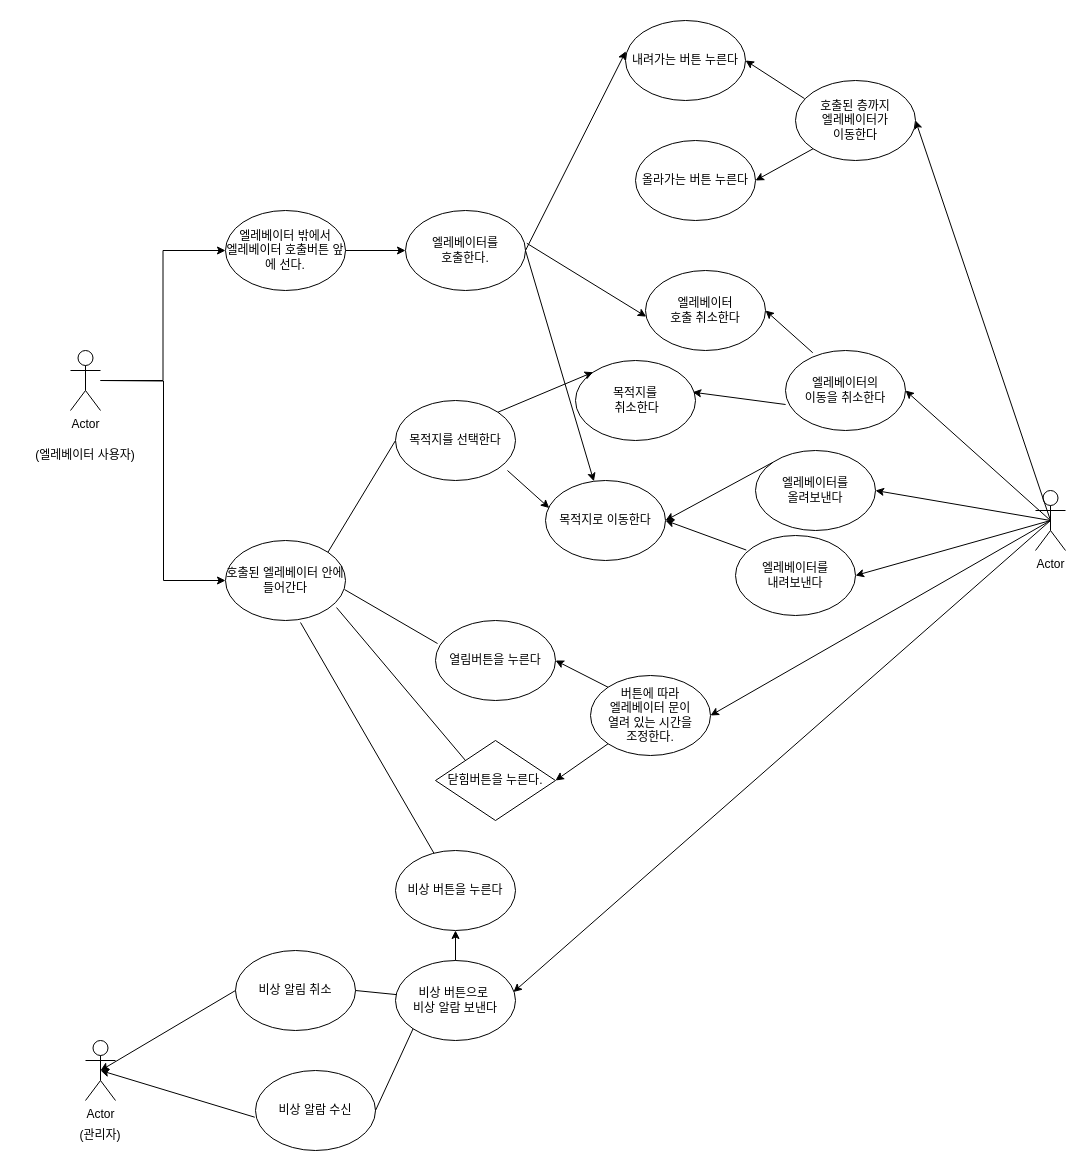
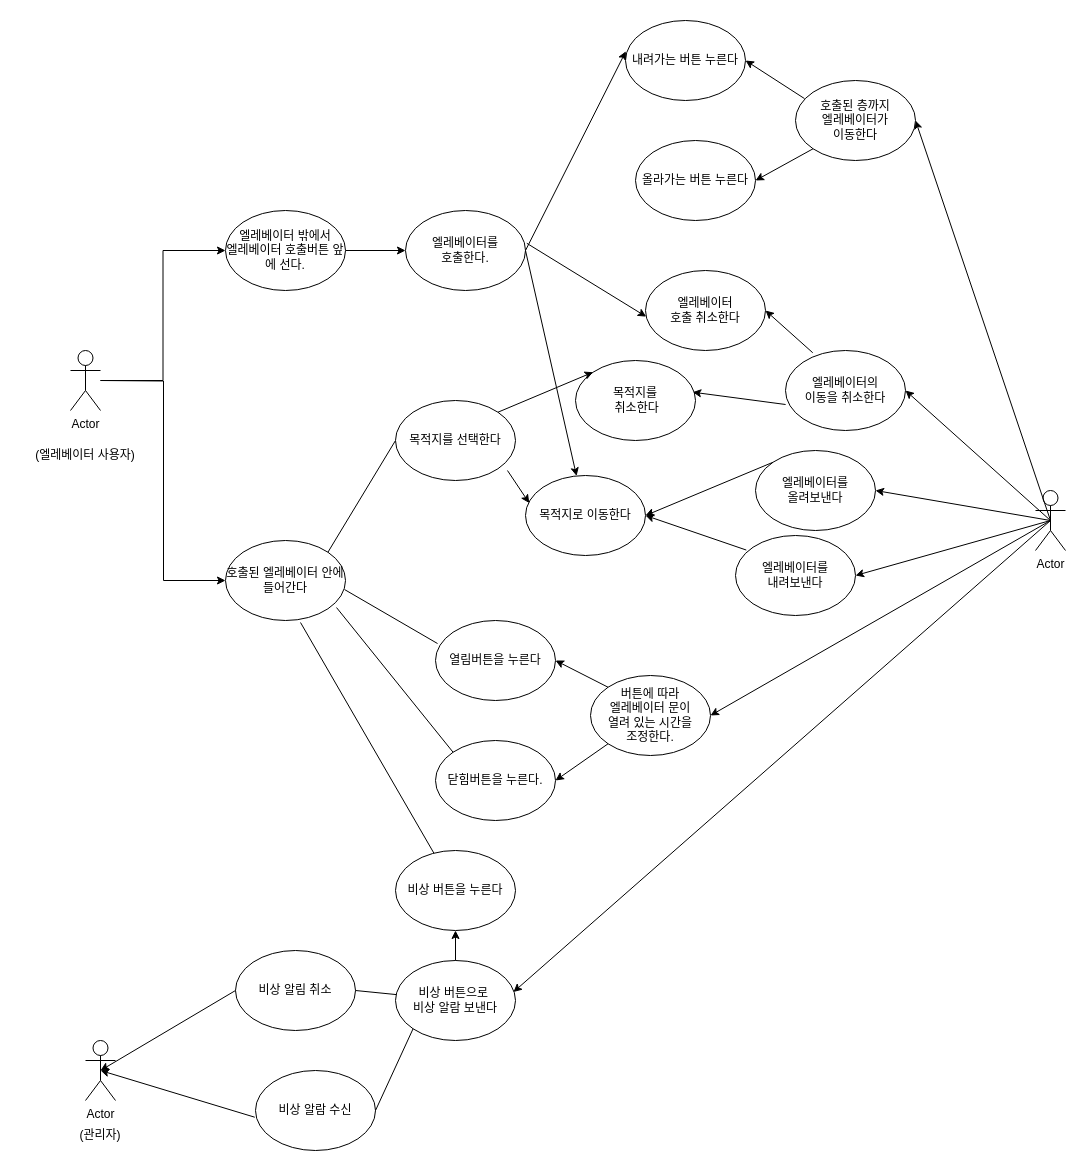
node "목적지로 이동한다": moved (606, 521) -> (586, 516)
node "닫힘버튼을 누른다.": shape diamond -> ellipse
